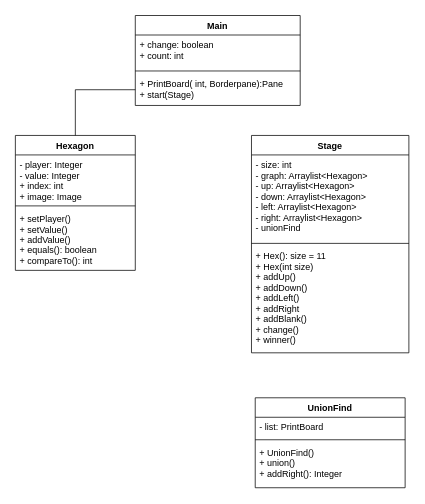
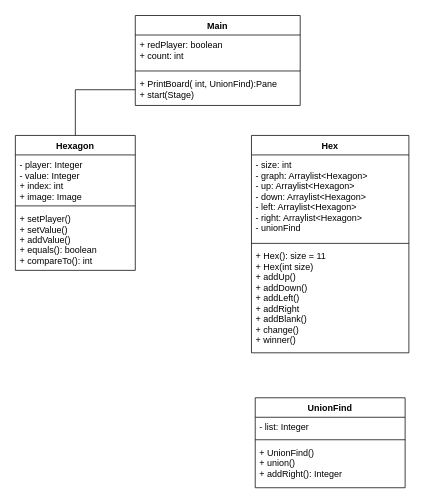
node "+ change: boolean + count: int": label "+ change: boolean + count: int" -> "+ redPlayer: boolean + count: int"
node "+ PrintBoard( int, Borderpane):Pane + start(Stage)": label "+ PrintBoard( int, Borderpane):Pane + start(Stage)" -> "+ PrintBoard( int, UnionFind):Pane + start(Stage)"
node "Stage": label "Stage" -> "Hex"
node "- list: PrintBoard": label "- list: PrintBoard" -> "- list: Integer"
